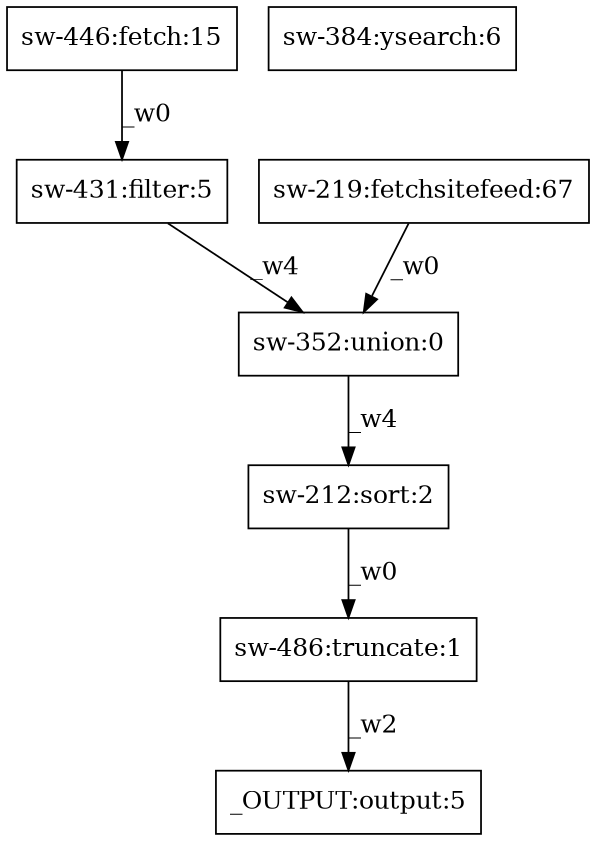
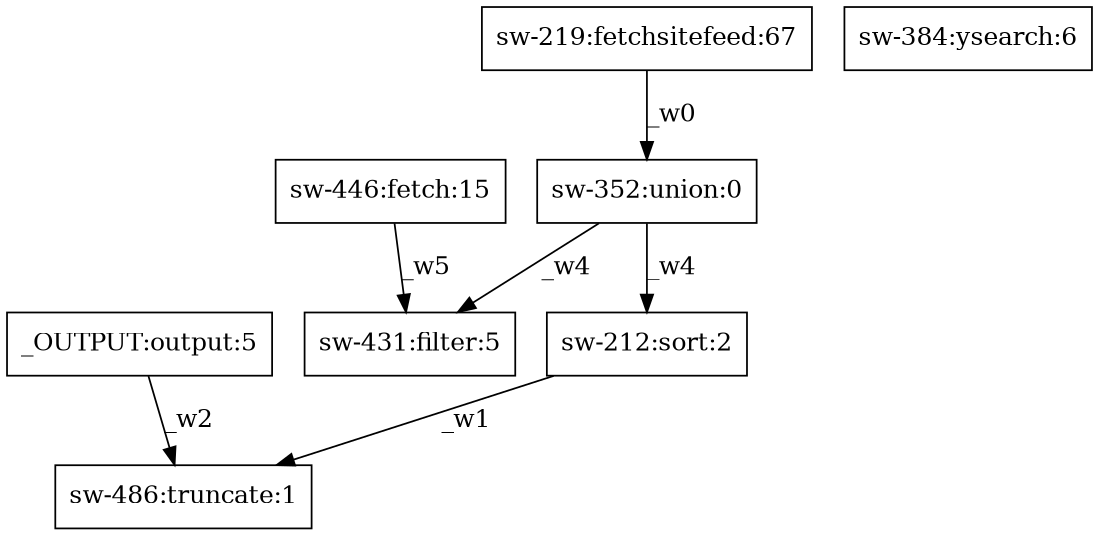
edge "sw-446:fetch:15" -> "sw-431:filter:5": label "_w0" -> "_w5"
edge "sw-431:filter:5" -> "sw-352:union:0": reversed
edge "sw-212:sort:2" -> "sw-486:truncate:1": label "_w0" -> "_w1"
edge "sw-486:truncate:1" -> "_OUTPUT:output:5": reversed
